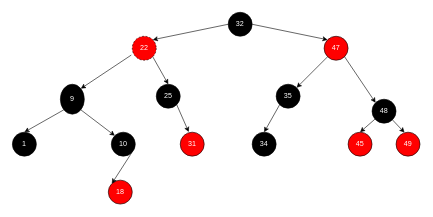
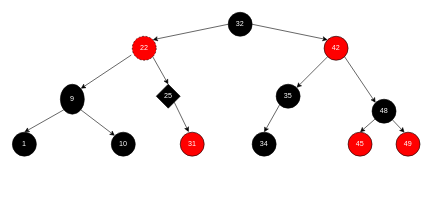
node "47": label "47" -> "42"
node "25": shape ellipse -> diamond
edge "10" -> "18": removed
node "18": removed
